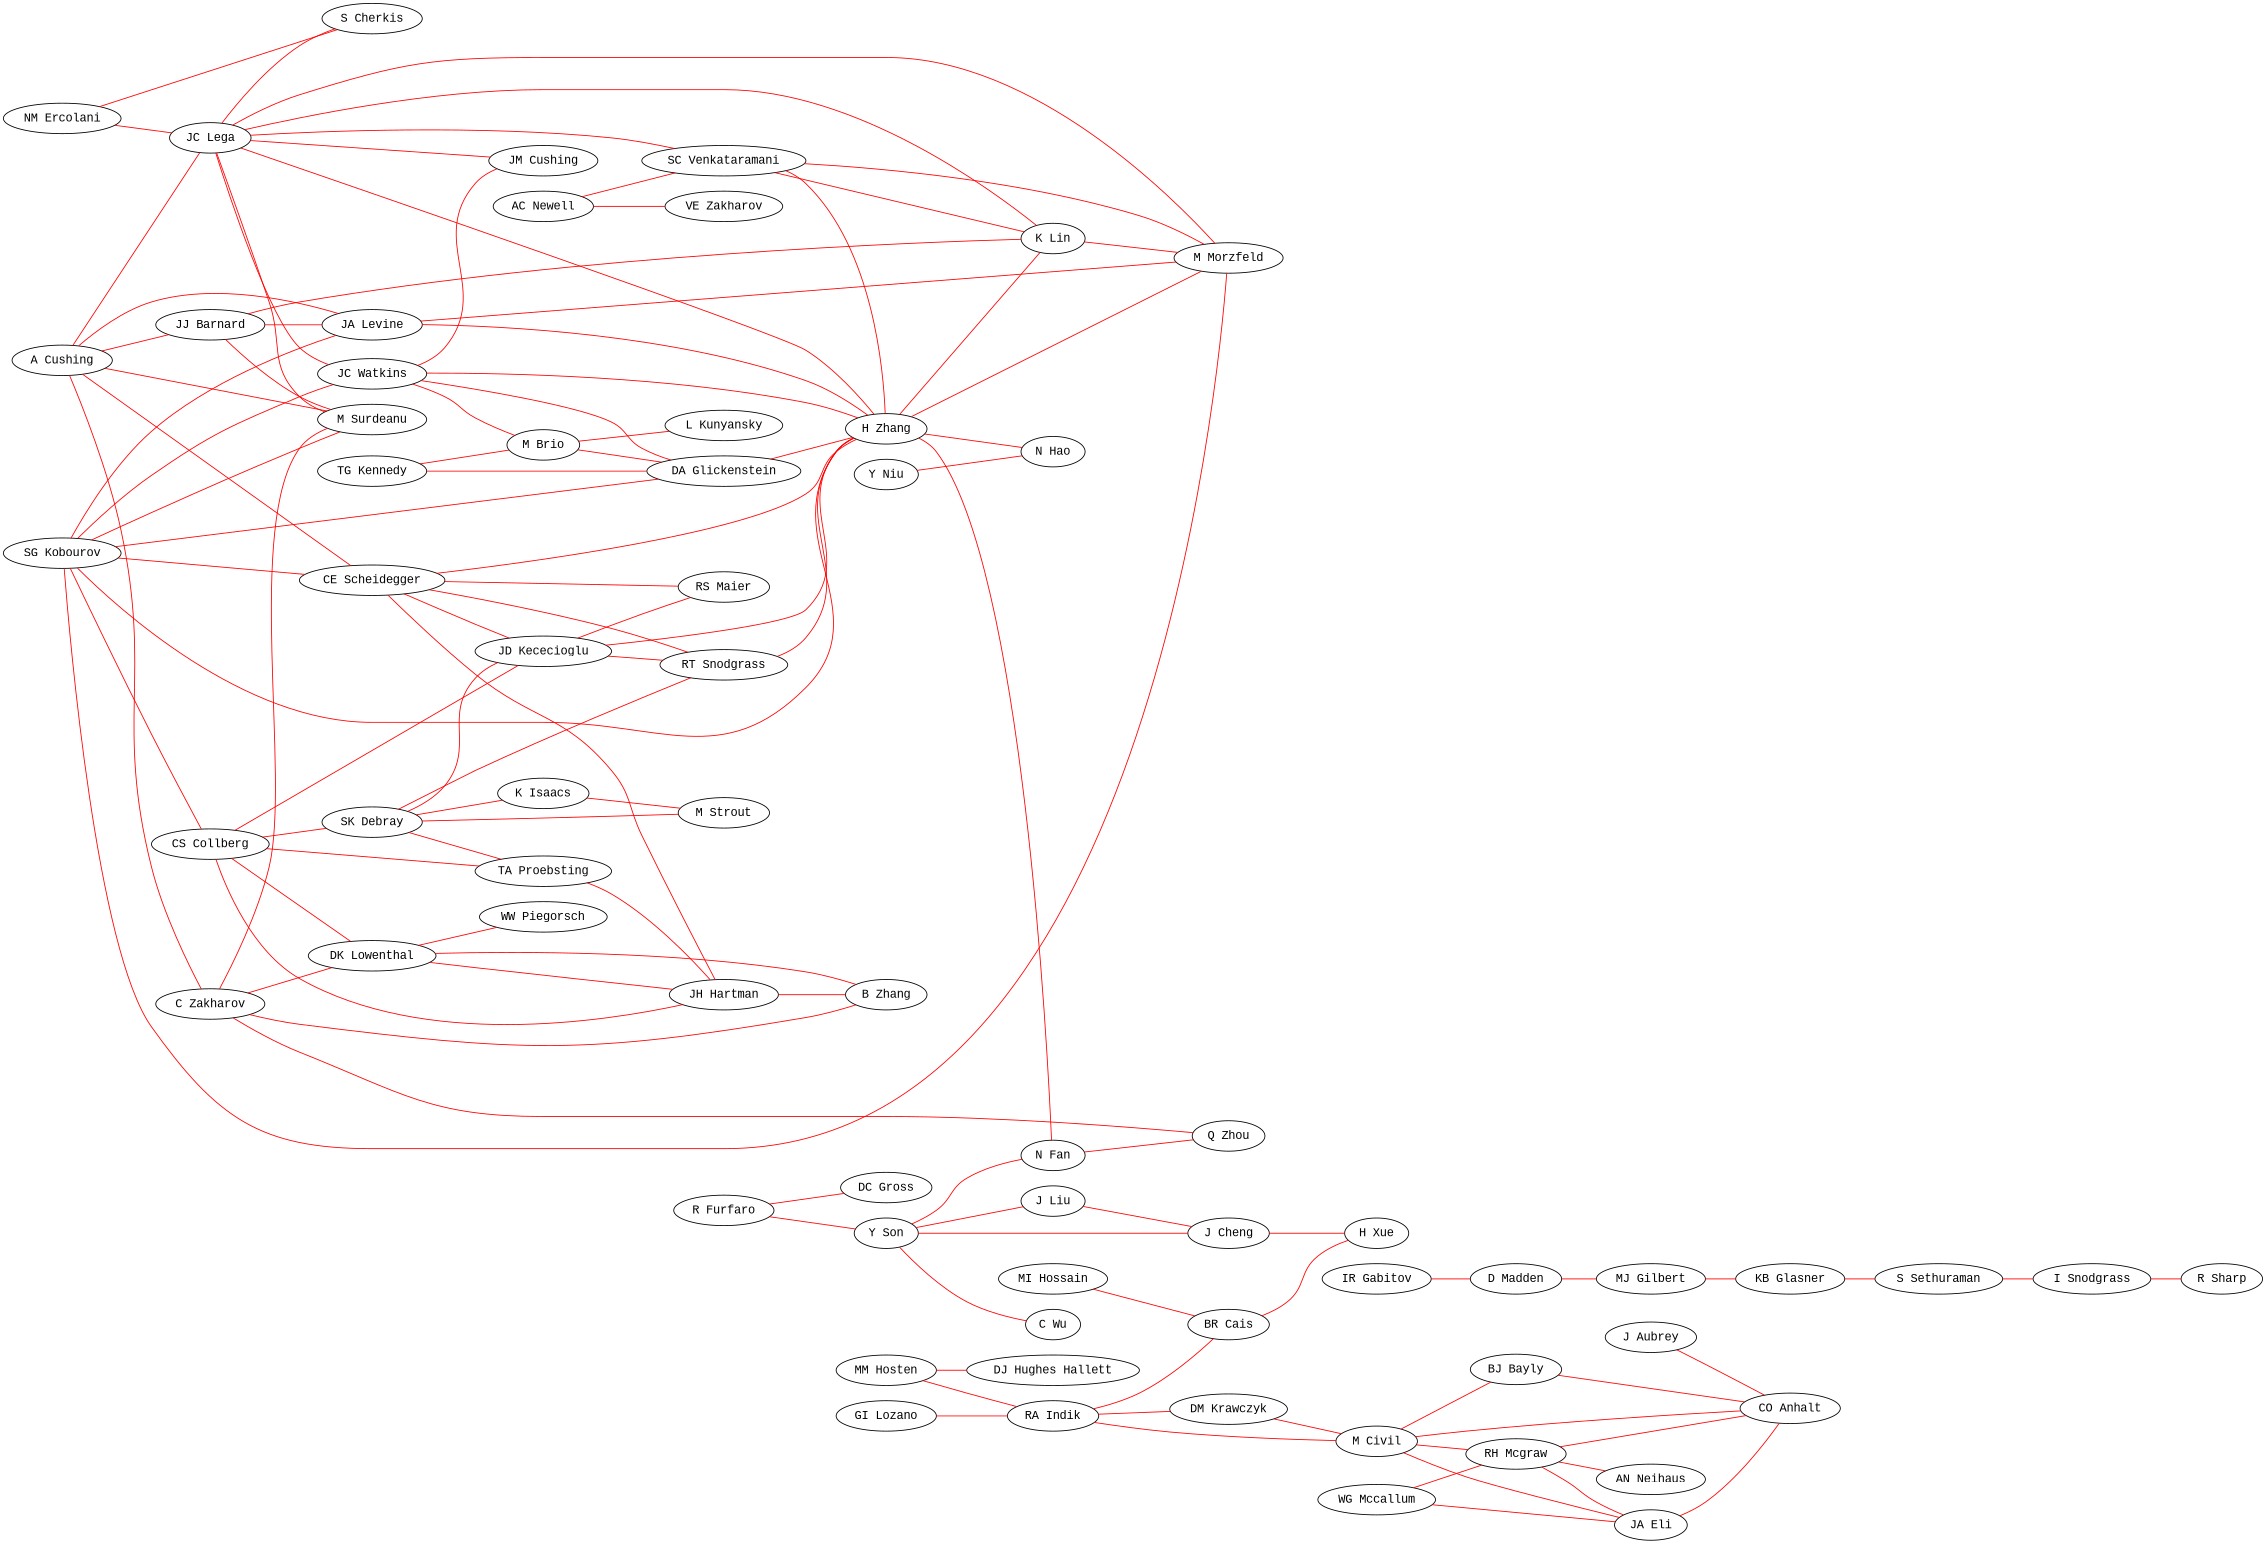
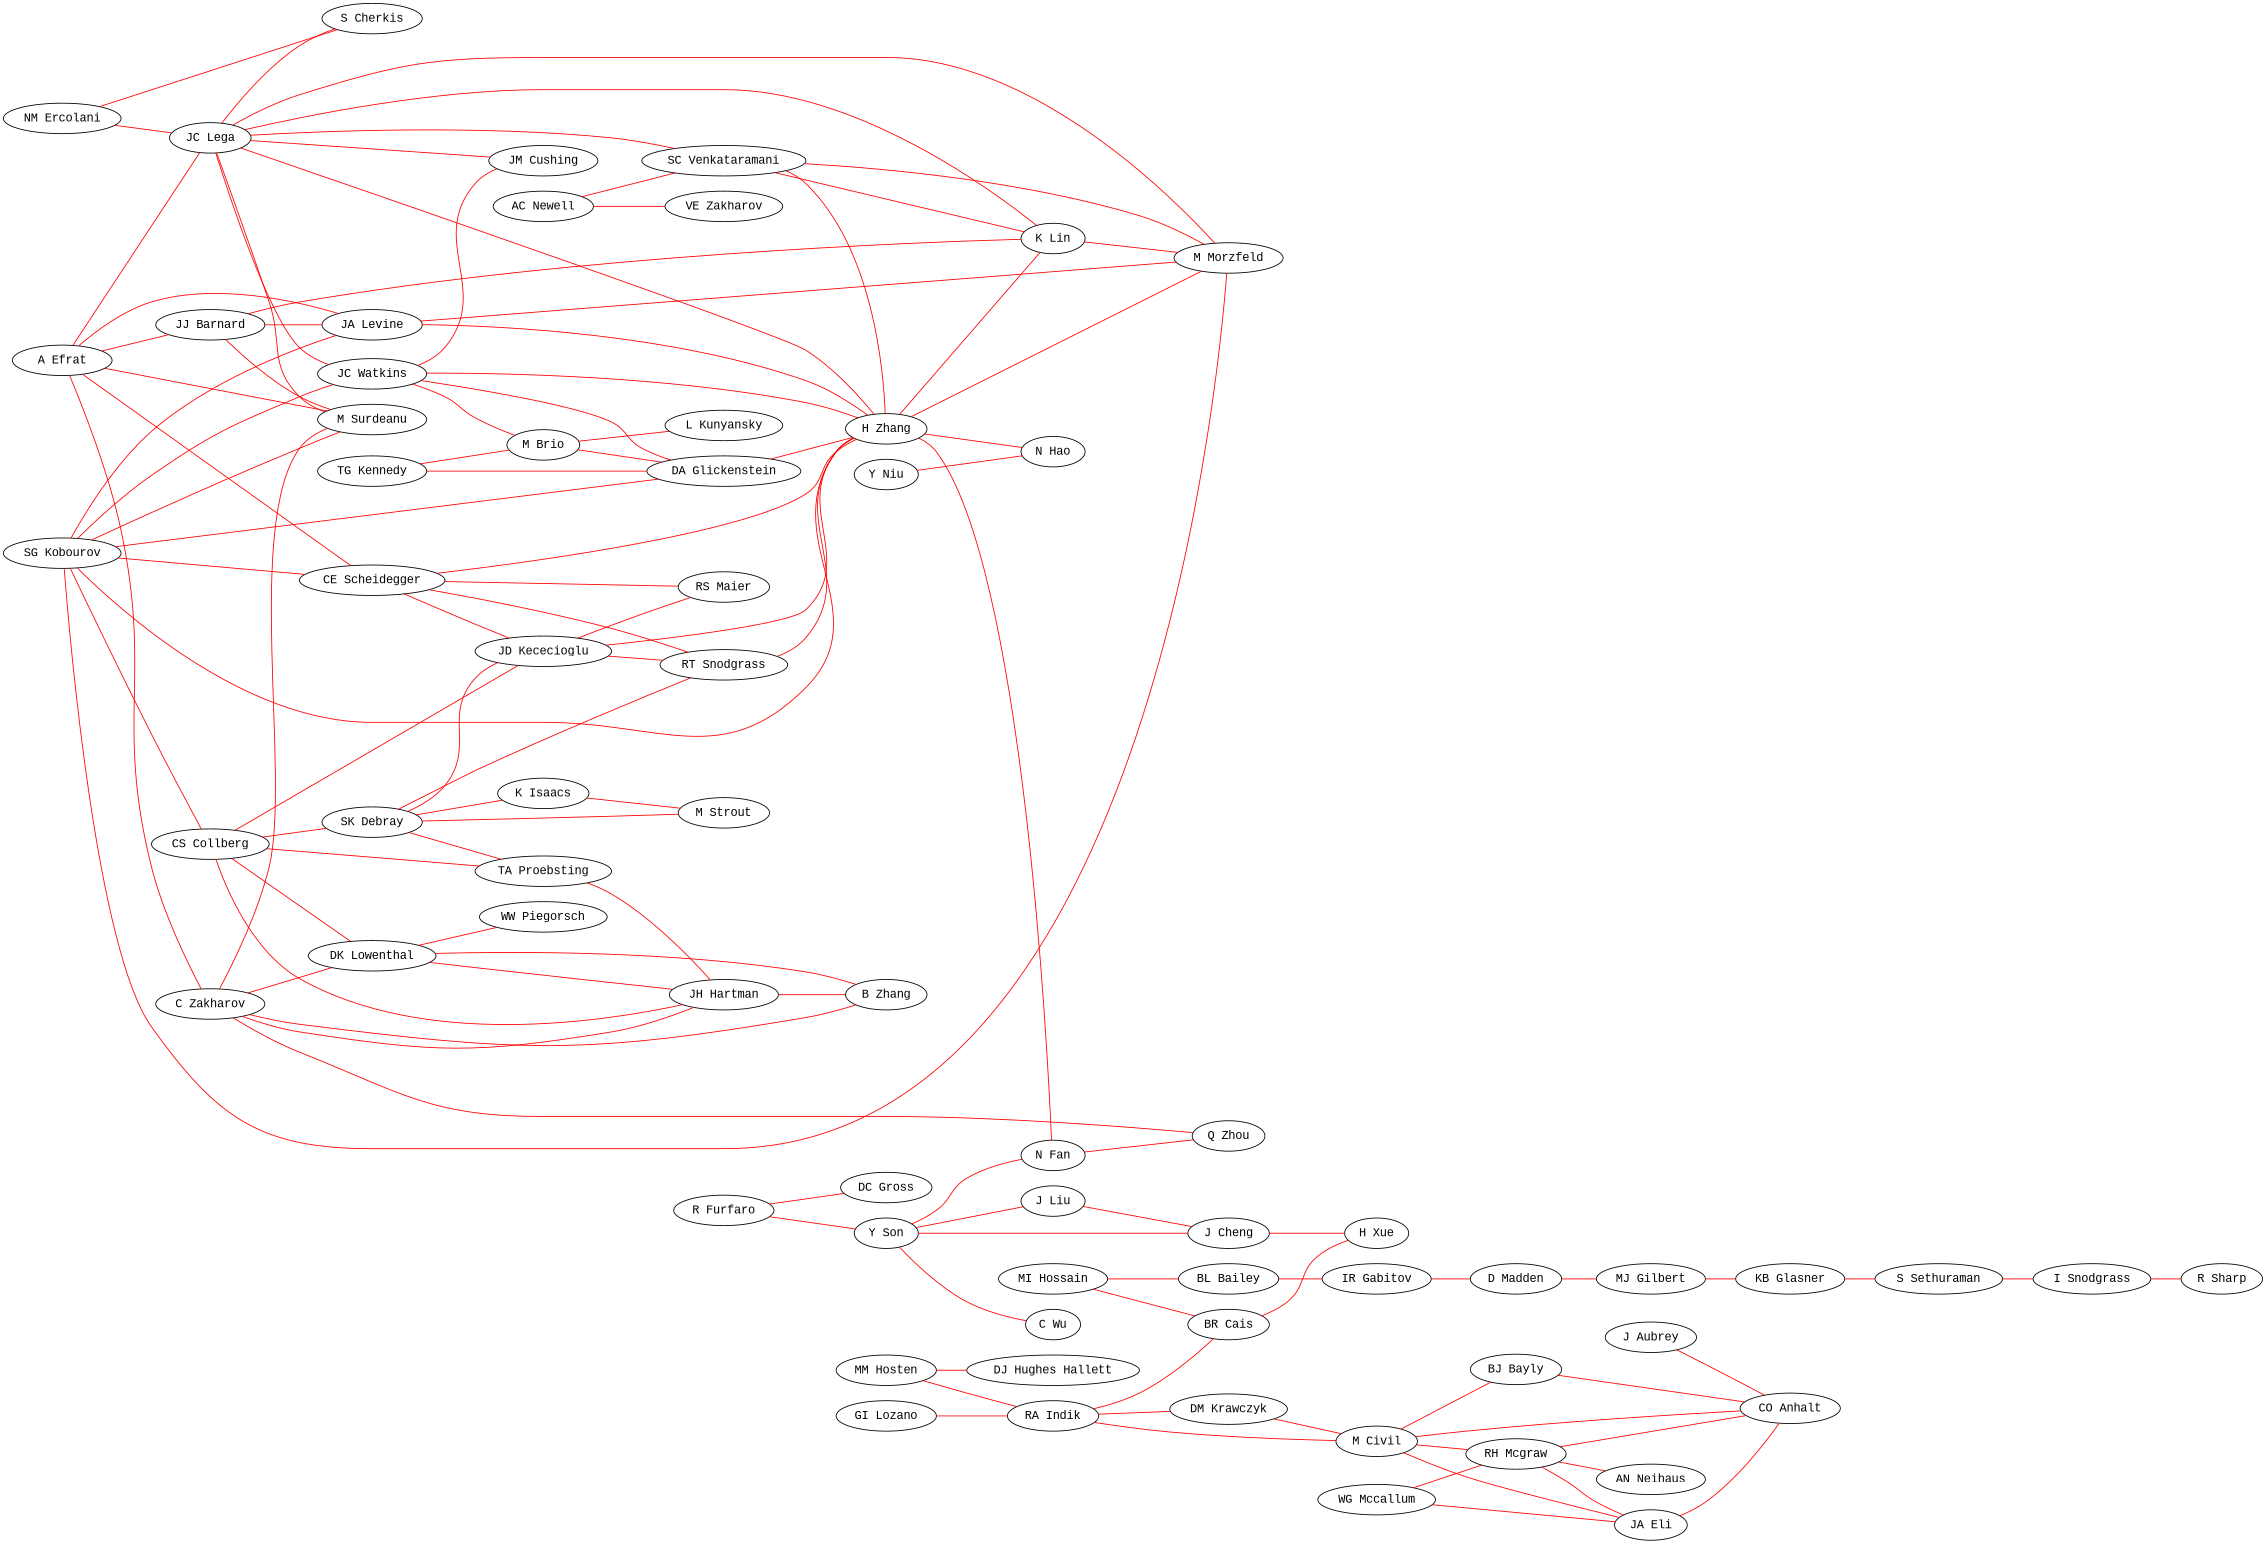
node "A Cushing": label "A Cushing" -> "A Efrat"
edge "CE Scheidegger" -- "JH Hartman": now "C Zakharov" -- "JH Hartman"
node "BL Bailey": added
